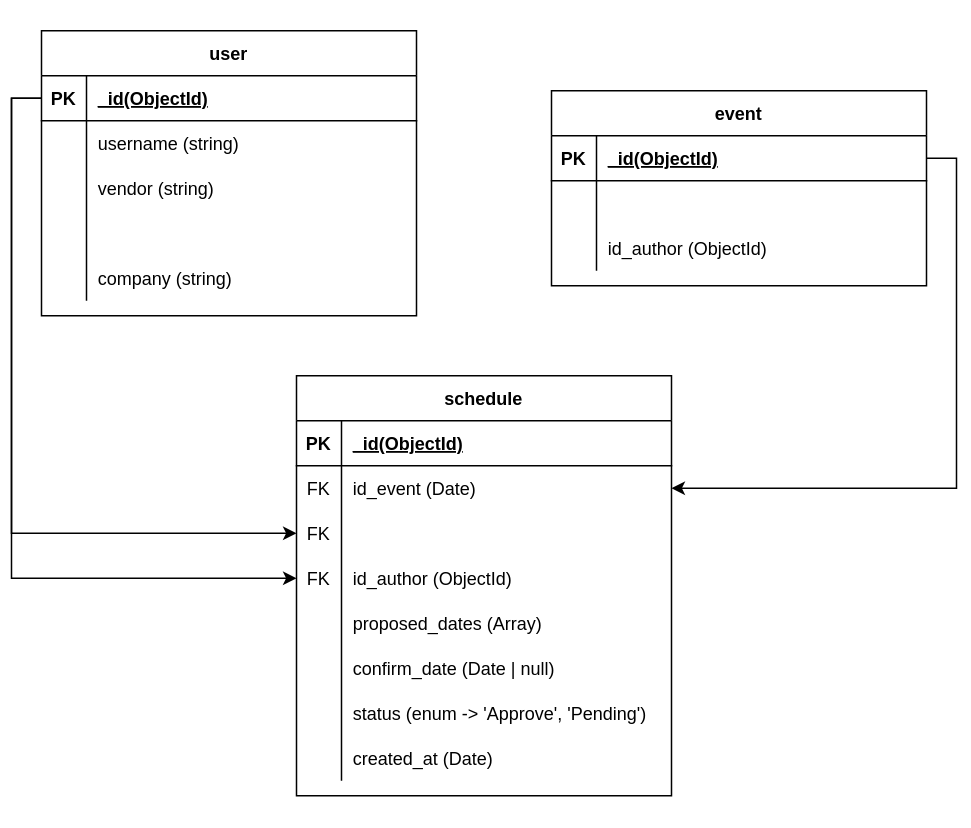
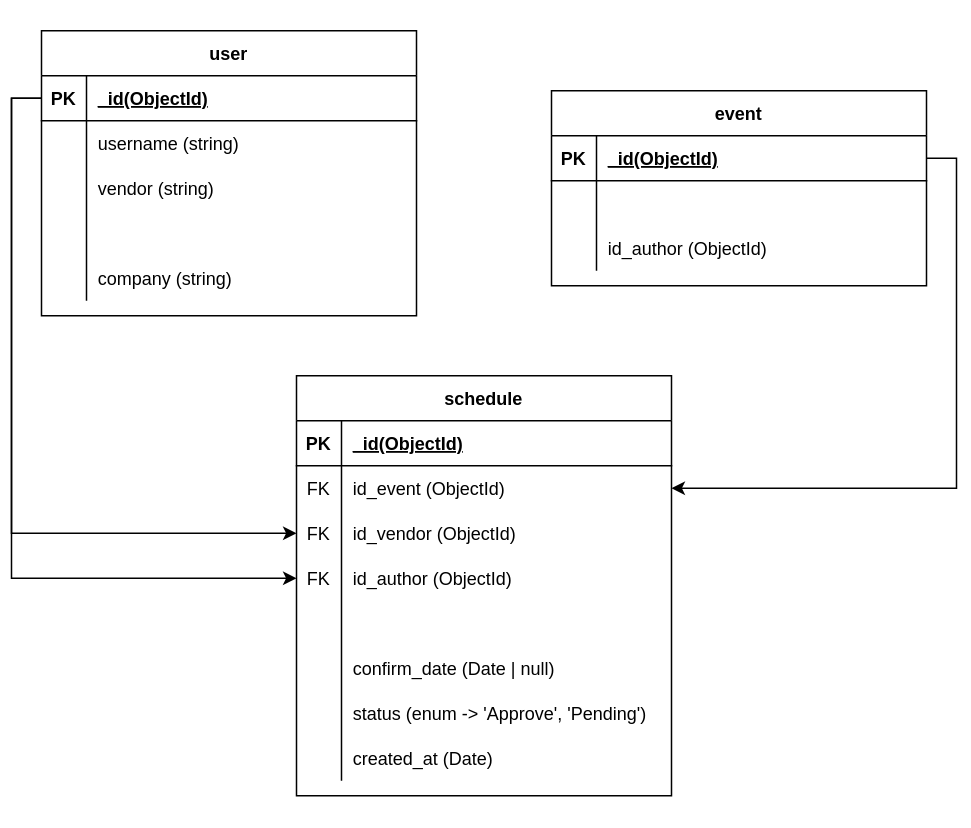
node "id_event (Date)": label "id_event (Date)" -> "id_event (ObjectId)"
node "id_vendor (ObjectId)": added
node "proposed_dates (Array)": removed
